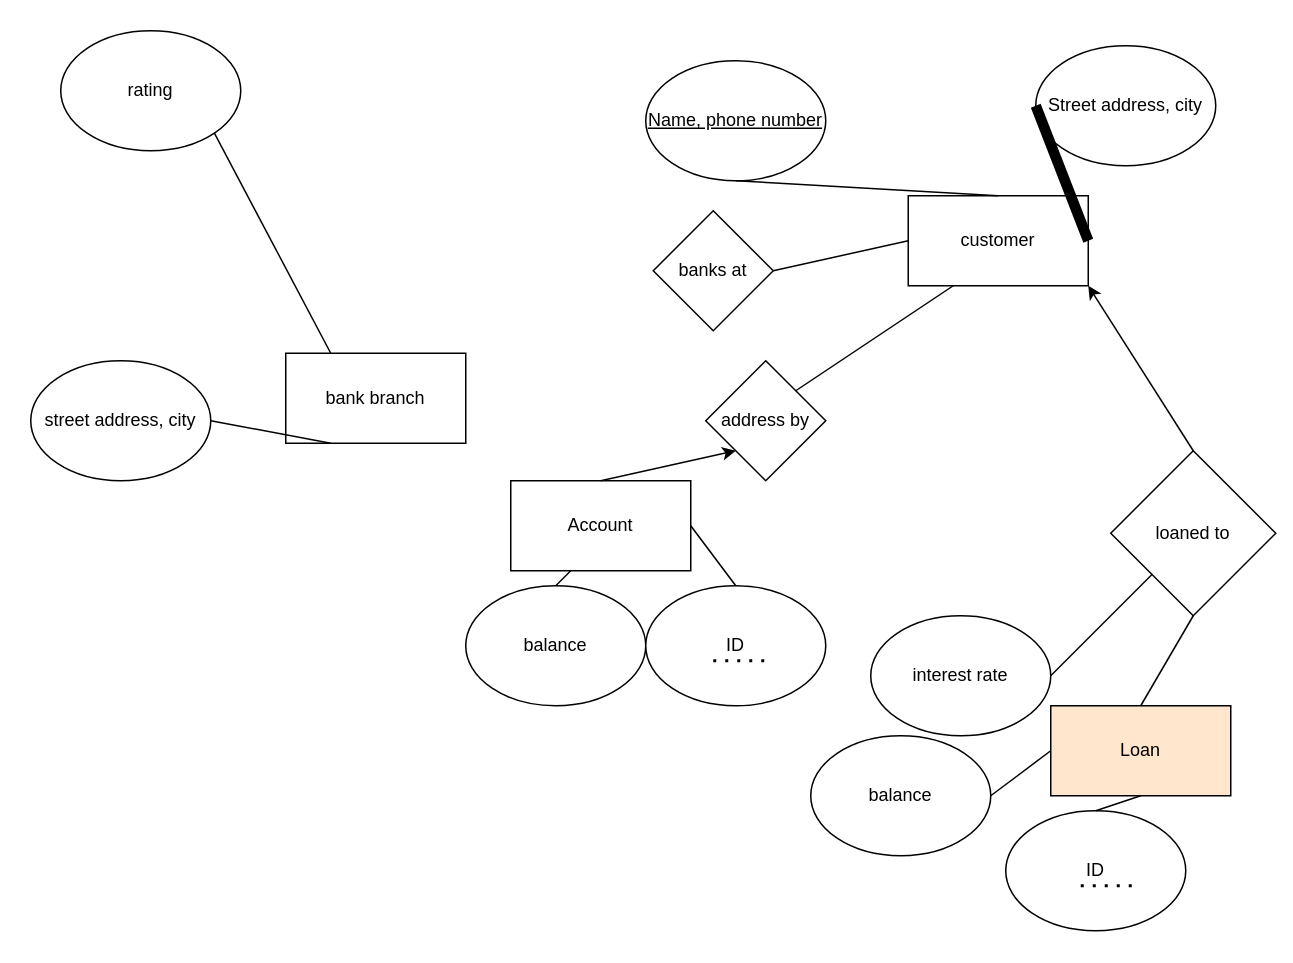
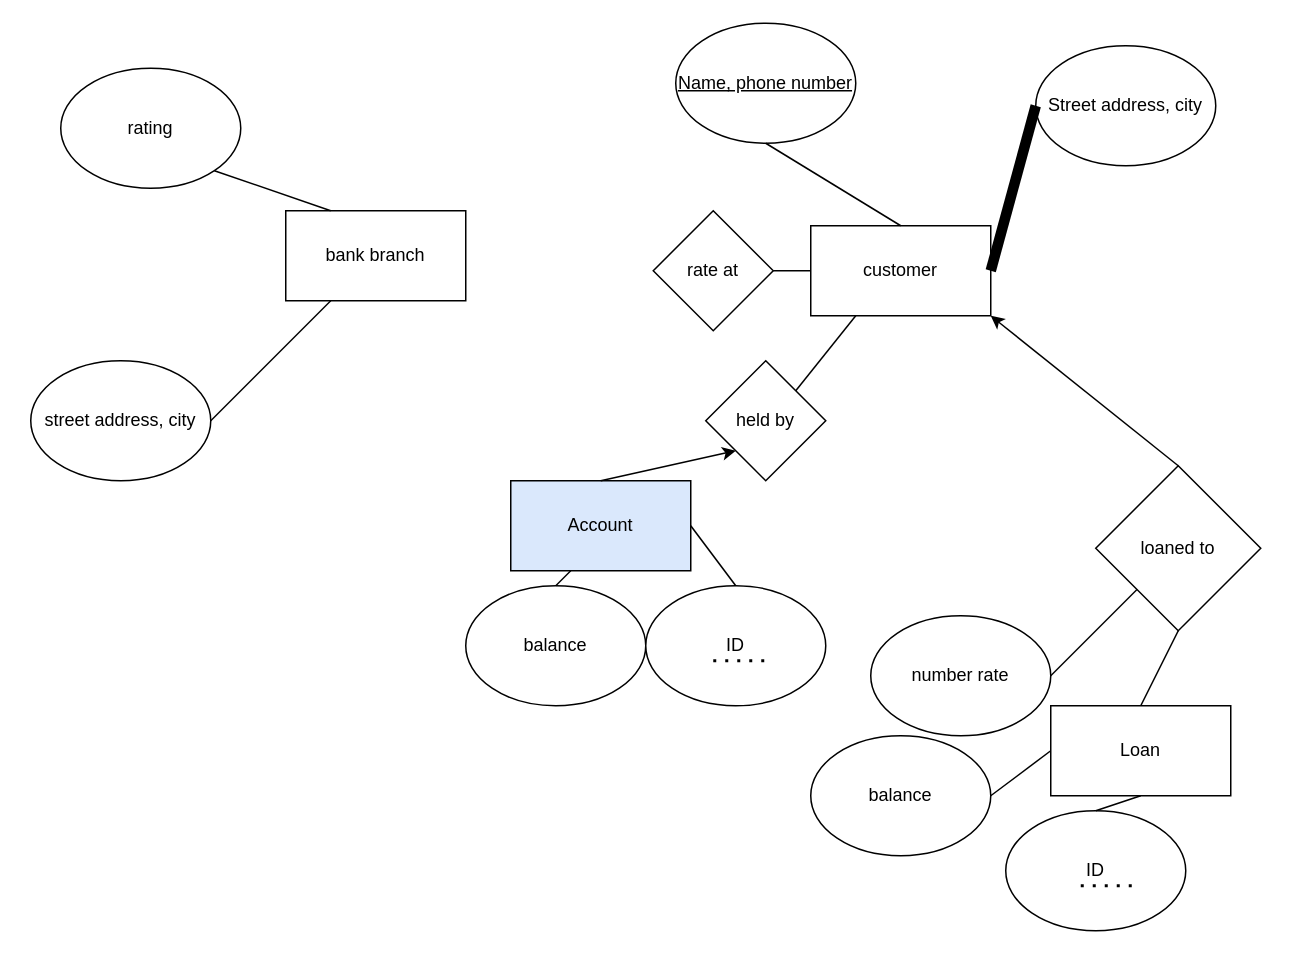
node "rating": moved (151, 91) -> (151, 128)
node "Name, phone number": moved (736, 121) -> (766, 83)
node "customer": moved (998, 241) -> (901, 271)
node "banks at": label "banks at" -> "rate at"
node "bank branch": moved (376, 398) -> (376, 256)
node "address by": label "address by" -> "held by"
node "Account": fillcolor #ffffff -> #dae8fc
node "loaned to": moved (1193, 533) -> (1178, 548)
node "interest rate": label "interest rate" -> "number rate"
node "Loan": fillcolor #ffe6cc -> #ffffff
